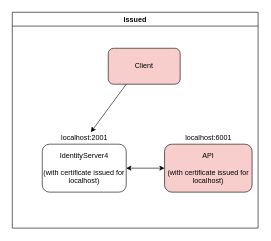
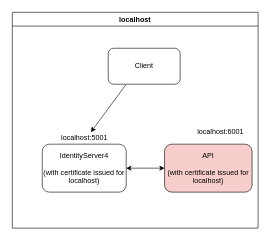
node "issued": label "issued" -> "localhost"
node "Client": fillcolor #f8cecc -> #ffffff
node "localhost:2001": label "localhost:2001" -> "localhost:5001"
node "localhost:6001": moved (209, 138) -> (221, 132)
